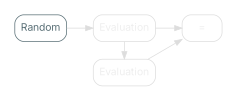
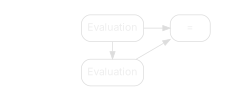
node "Random": removed
